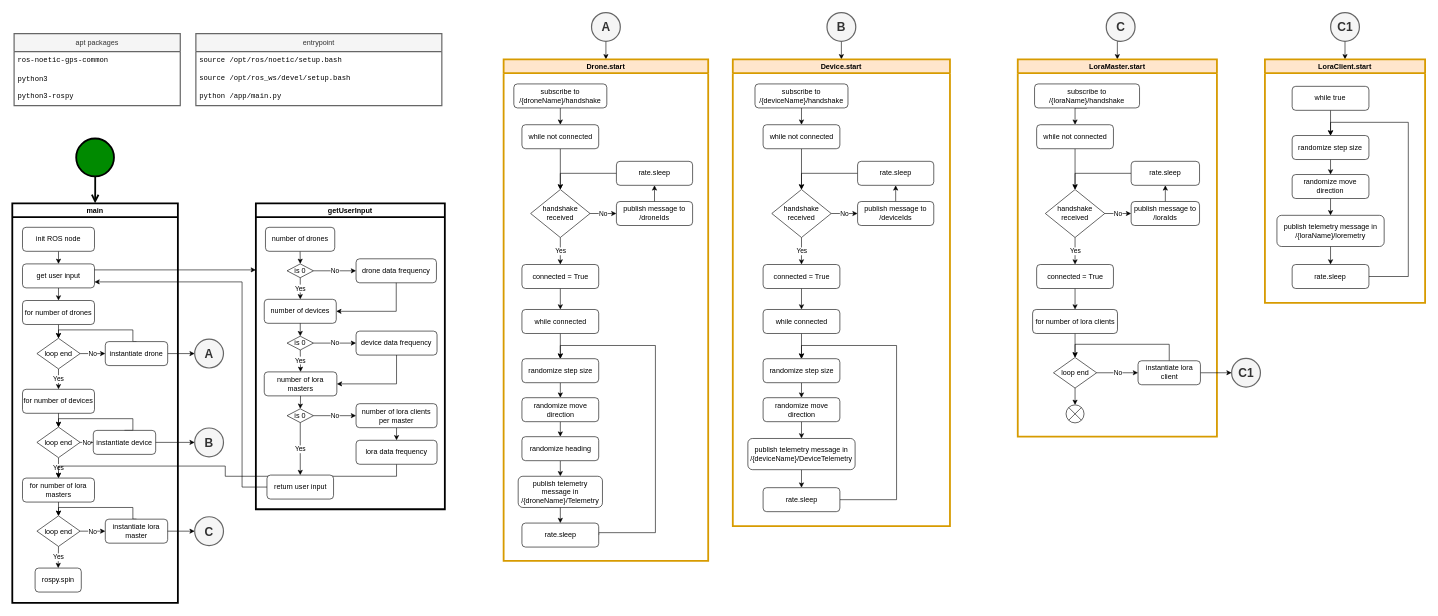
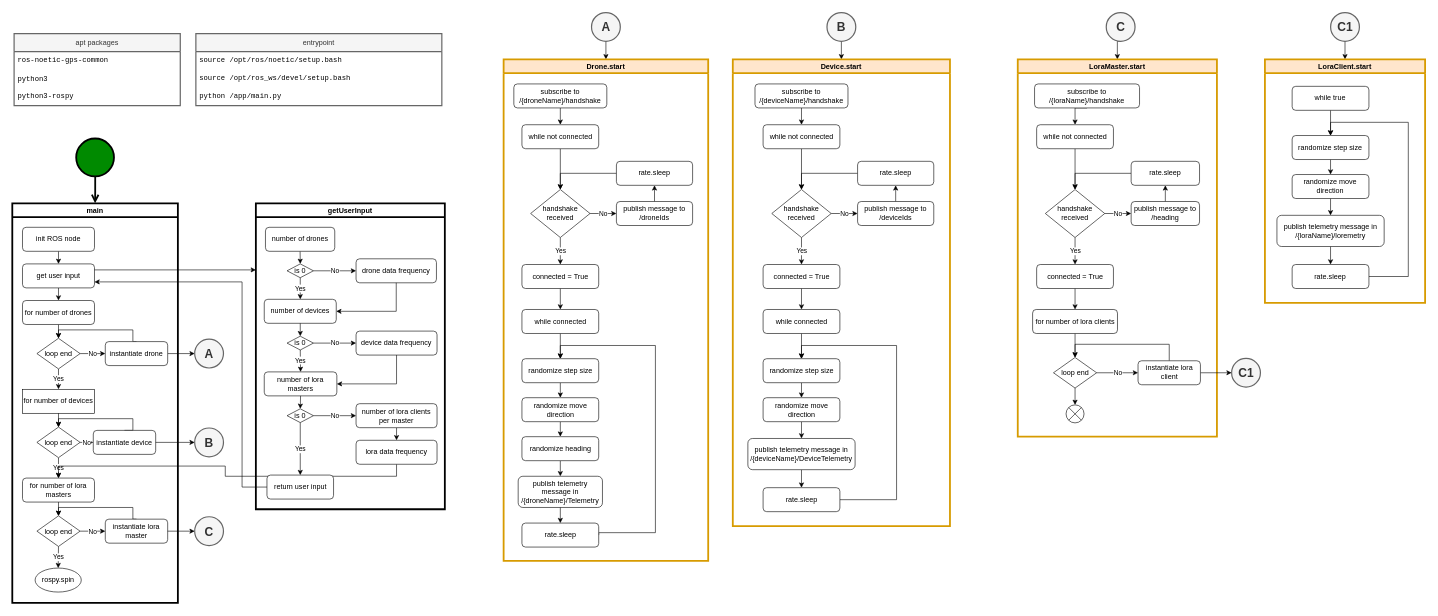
node "publish message to /loraIds": label "publish message to /loraIds" -> "publish message to /heading"
node "for number of devices": shape rounded rectangle -> rectangle
node "rospy.spin": shape rounded rectangle -> ellipse
